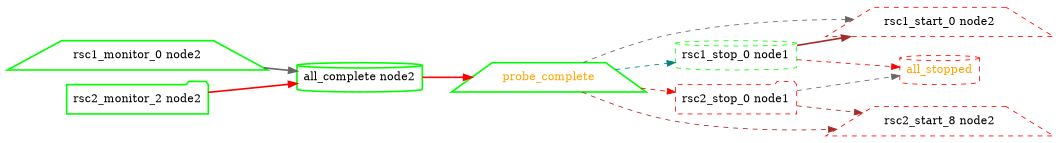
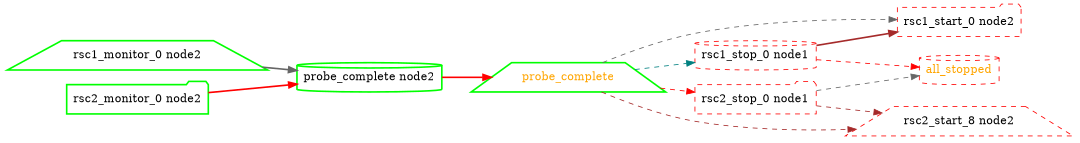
node "rsc1_start_0 node2": shape trapezium -> folder
node "rsc1_stop_0 node1": color green -> red
node "all_complete node2": label "all_complete node2" -> "probe_complete node2"
node "rsc2_monitor_2 node2": label "rsc2_monitor_2 node2" -> "rsc2_monitor_0 node2"
